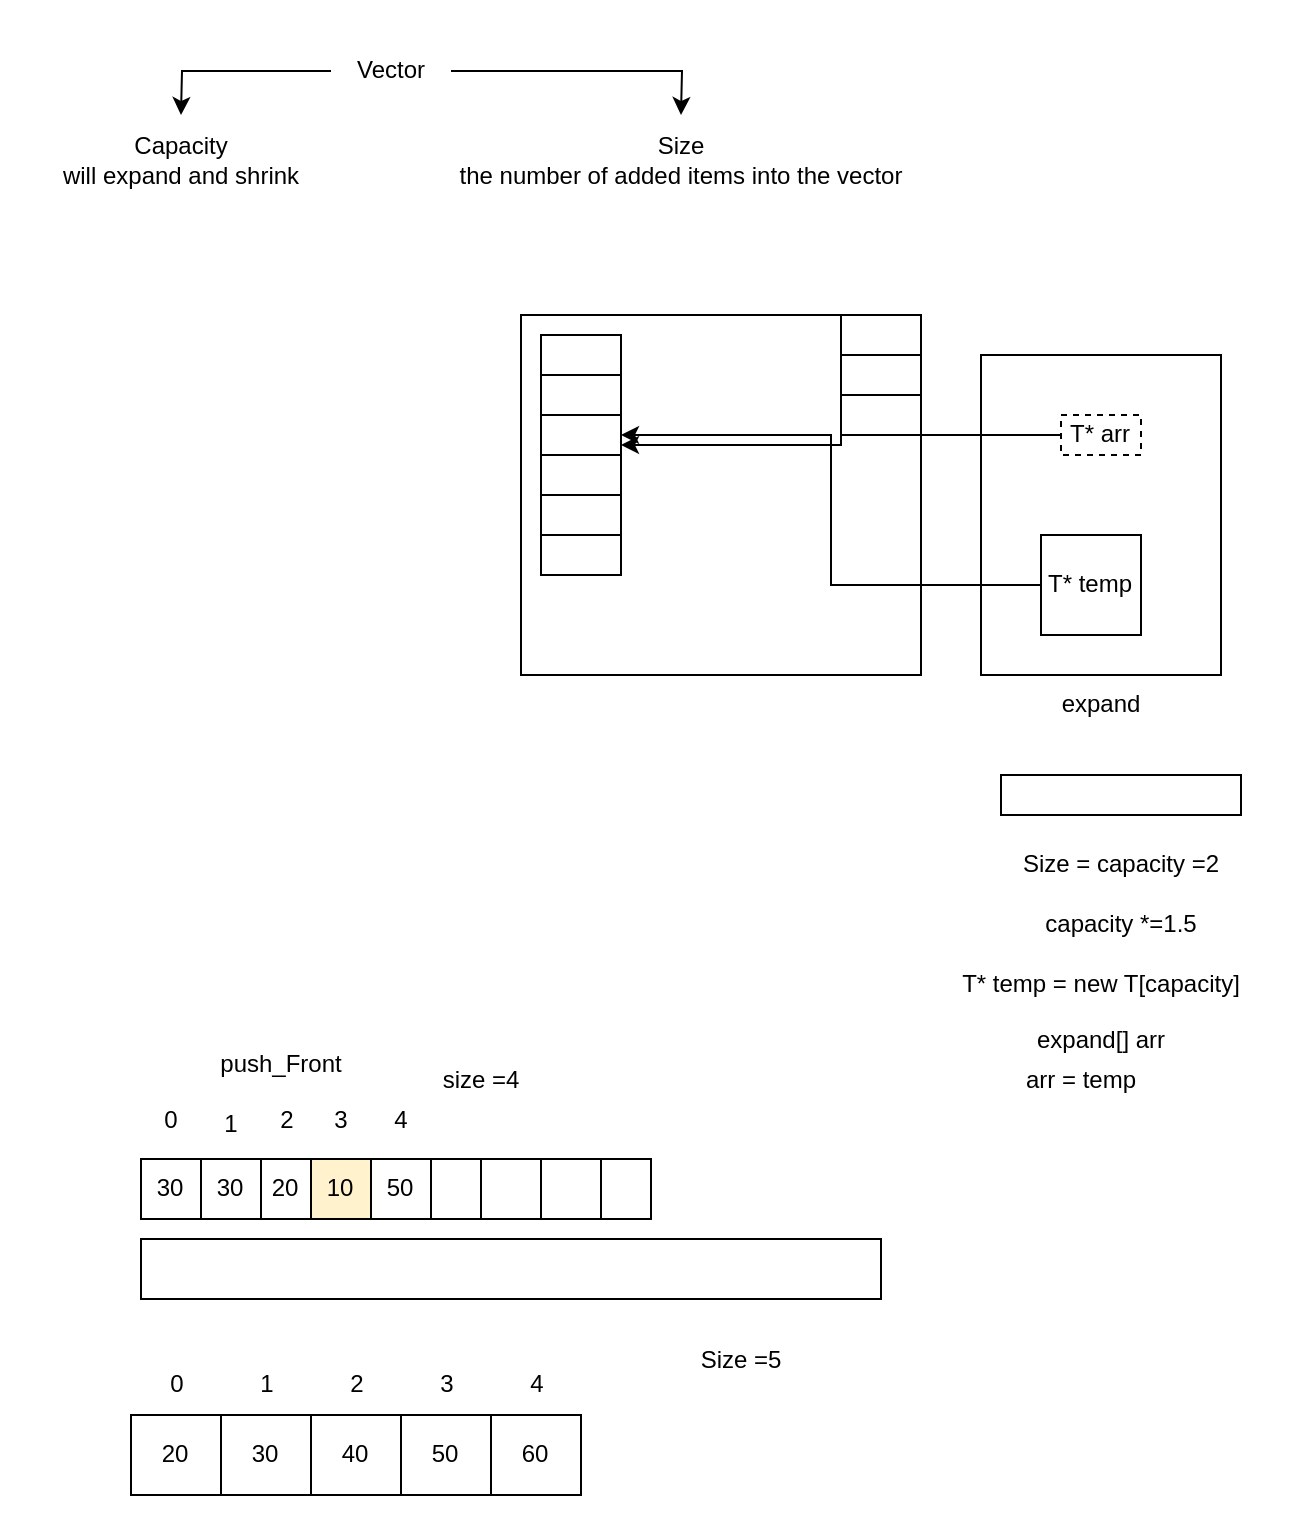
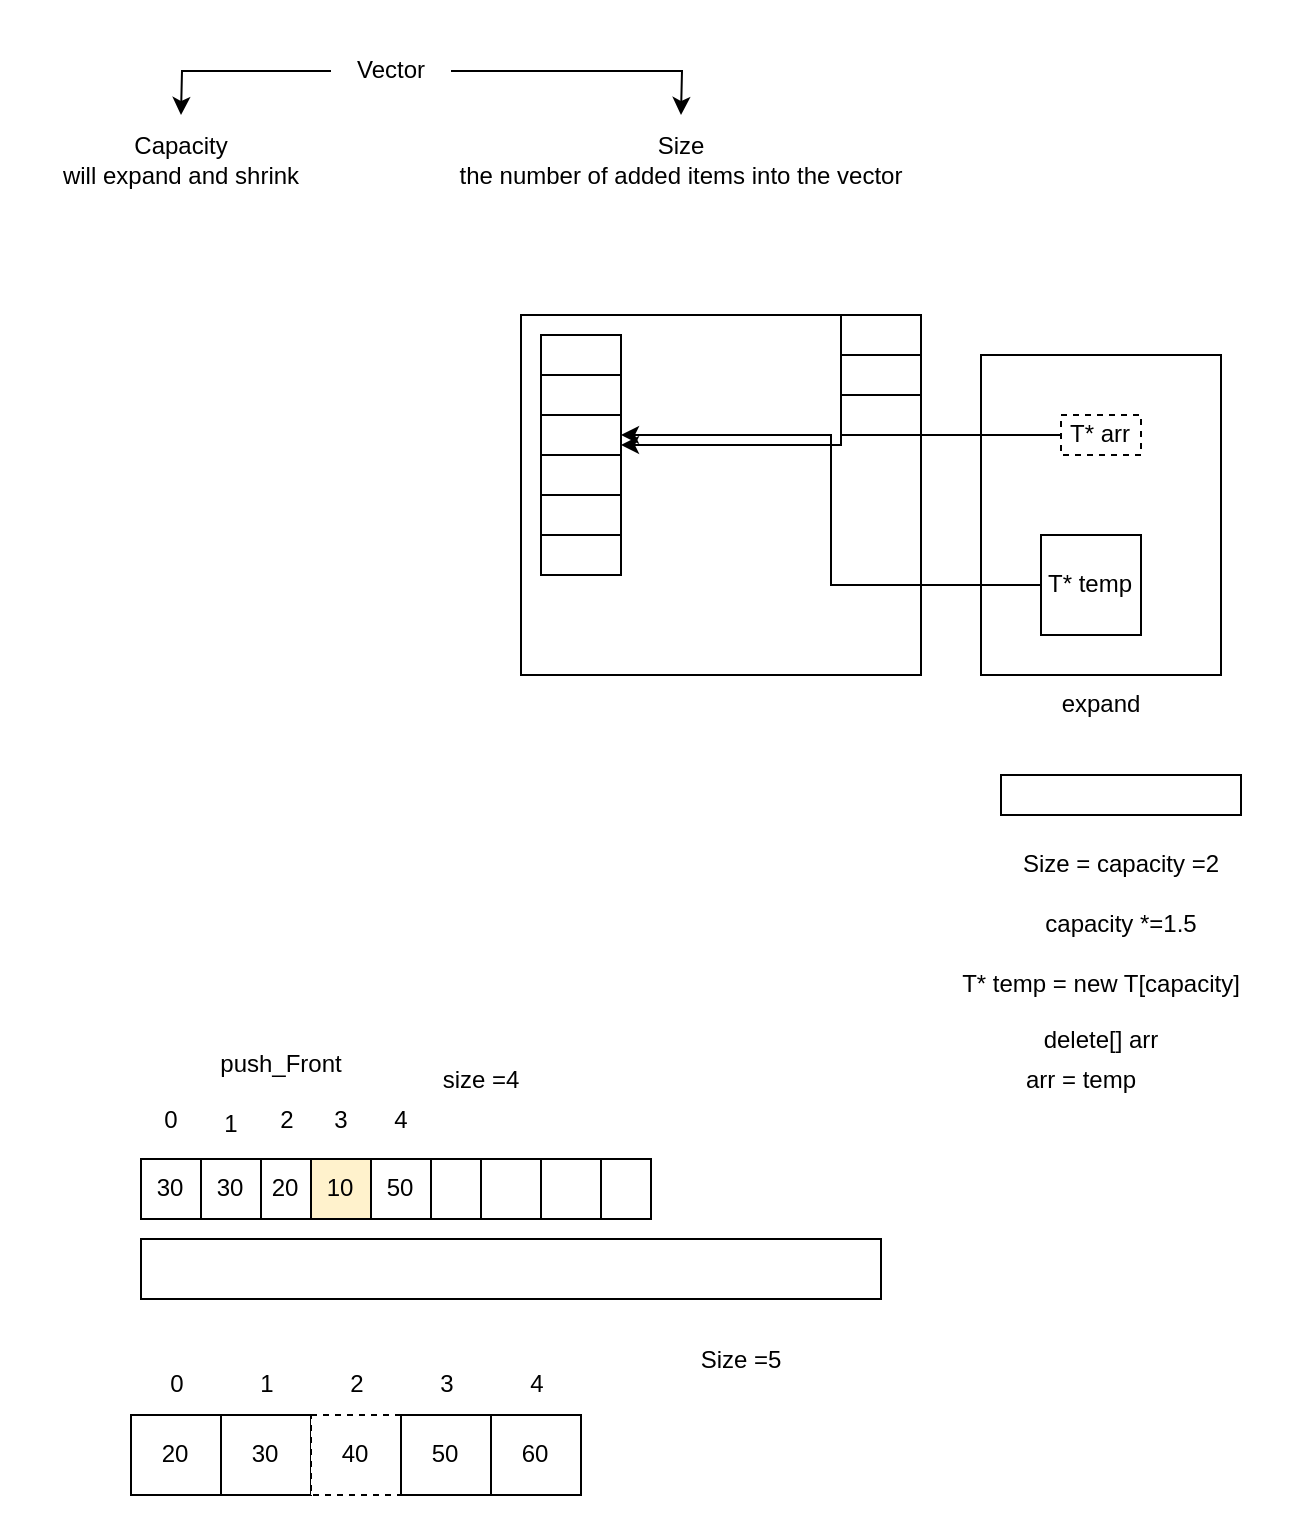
node "expand[] arr": label "expand[] arr" -> "delete[] arr"
node "40": style solid -> dashed
